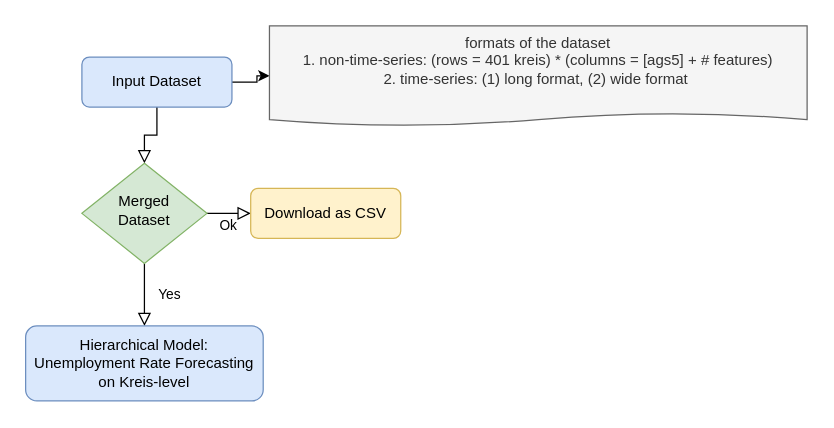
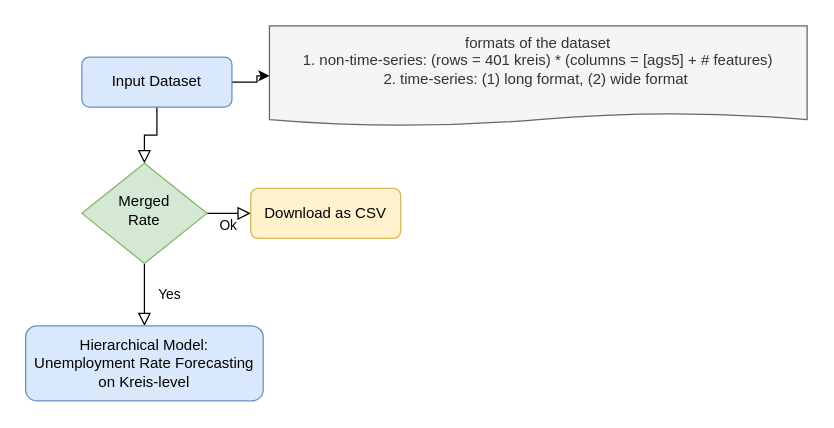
node "Merged Dataset": label "Merged Dataset" -> "Merged Rate"
